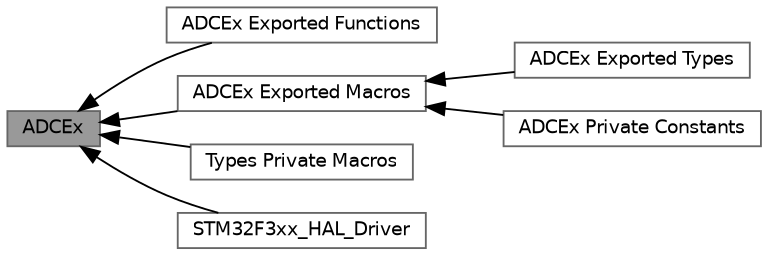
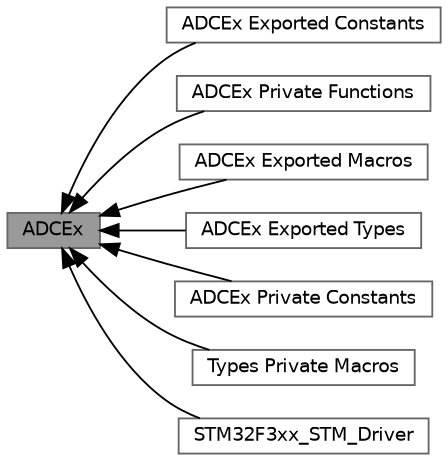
node "ADCEx Exported Functions": label "ADCEx Exported Functions" -> "ADCEx Private Functions"
node "ADCEx Exported Constants": added
edge "ADCEx Exported Types" -> "ADCEx Exported Macros": now "ADCEx Exported Types" -> "ADCEx"
edge "ADCEx Private Constants" -> "ADCEx Exported Macros": now "ADCEx Private Constants" -> "ADCEx"
node "STM32F3xx_HAL_Driver": label "STM32F3xx_HAL_Driver" -> "STM32F3xx_STM_Driver"
